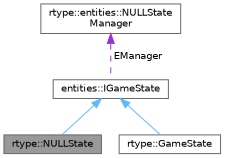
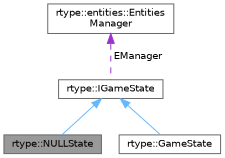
node "rtype::entities::NULLState Manager": label "rtype::entities::NULLState Manager" -> "rtype::entities::Entities Manager"
node "entities::IGameState": label "entities::IGameState" -> "rtype::IGameState"
